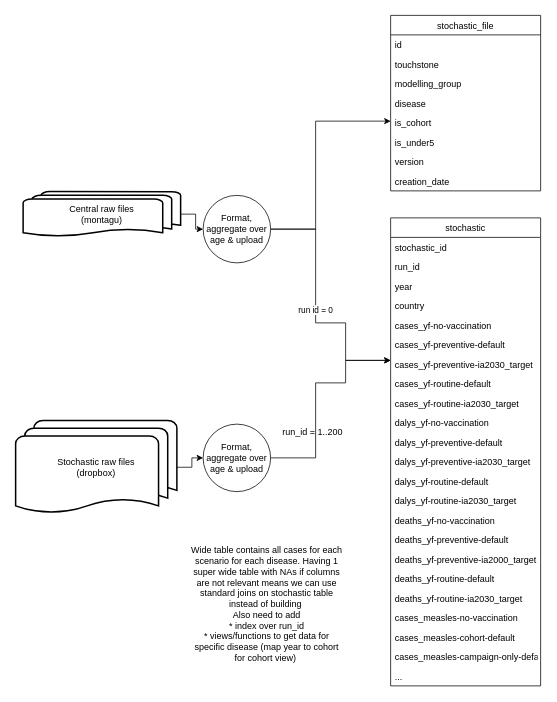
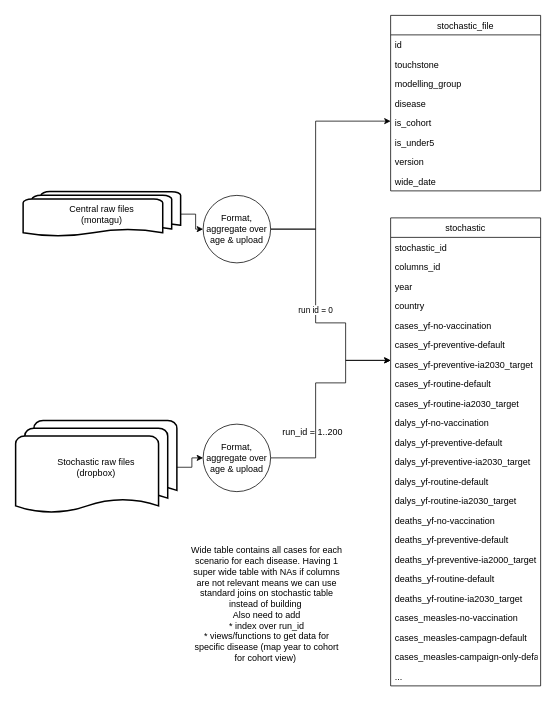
node "creation_date": label "creation_date" -> "wide_date"
node "run_id": label "run_id" -> "columns_id"
node "cases_measles-cohort-default": label "cases_measles-cohort-default" -> "cases_measles-campagn-default"
